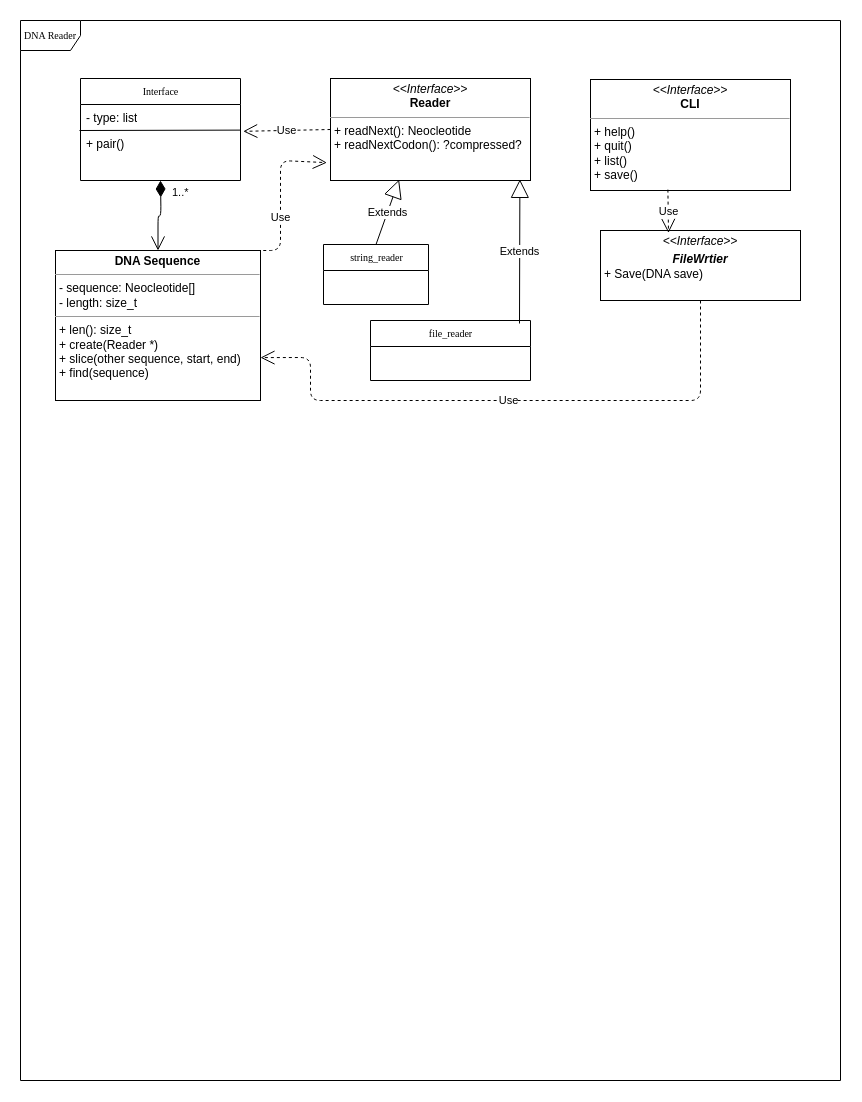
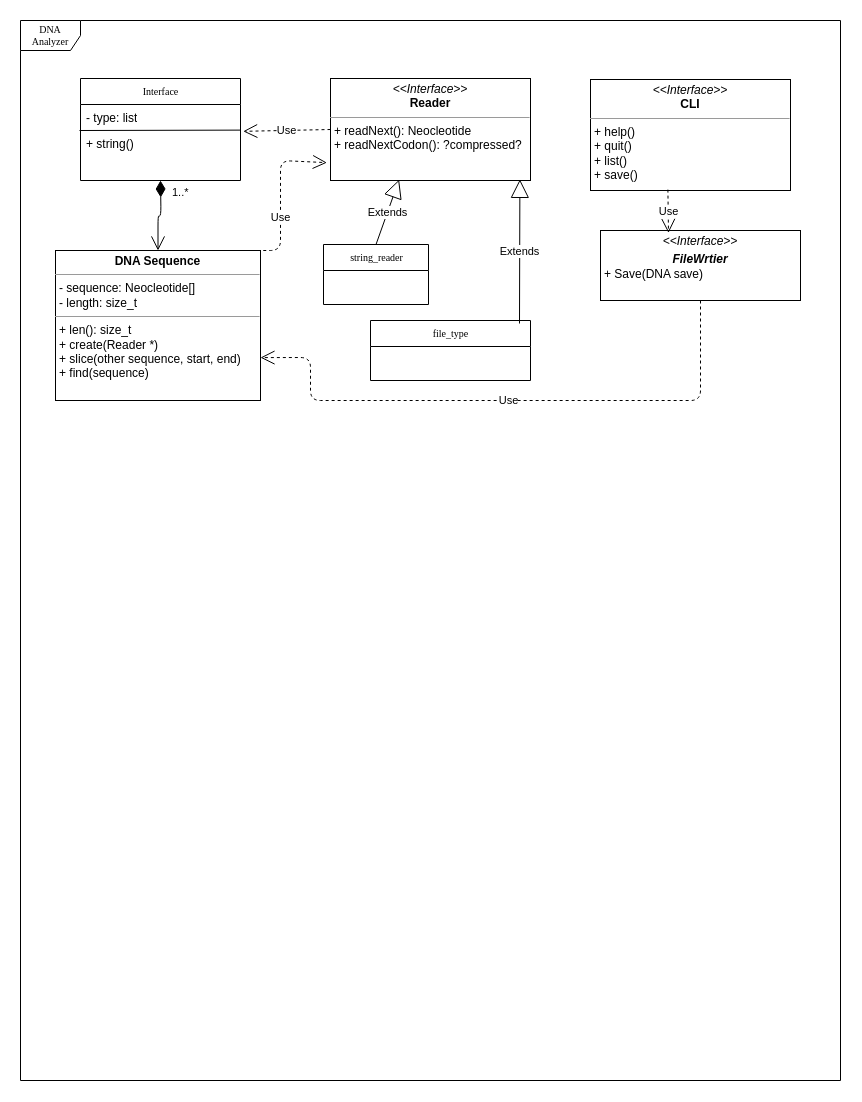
node "DNA Reader": label "DNA Reader" -> "DNA Analyzer"
node "+ pair()": label "+ pair()" -> "+ string()"
node "file_reader": label "file_reader" -> "file_type"
